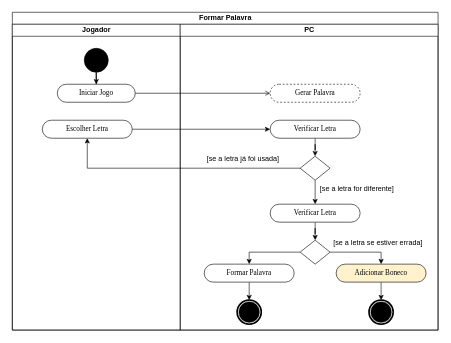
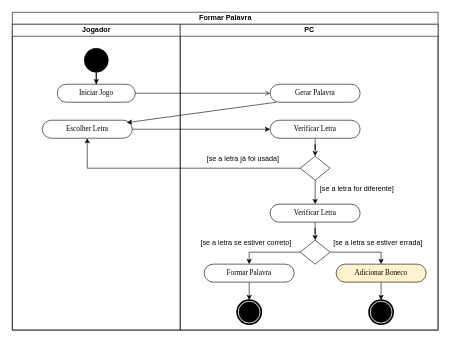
node "Gerar Palavra": style dashed -> solid
edge "Gerar Palavra" -> "Escolher Letra": added
node "[se a letra se estiver correto]": added
